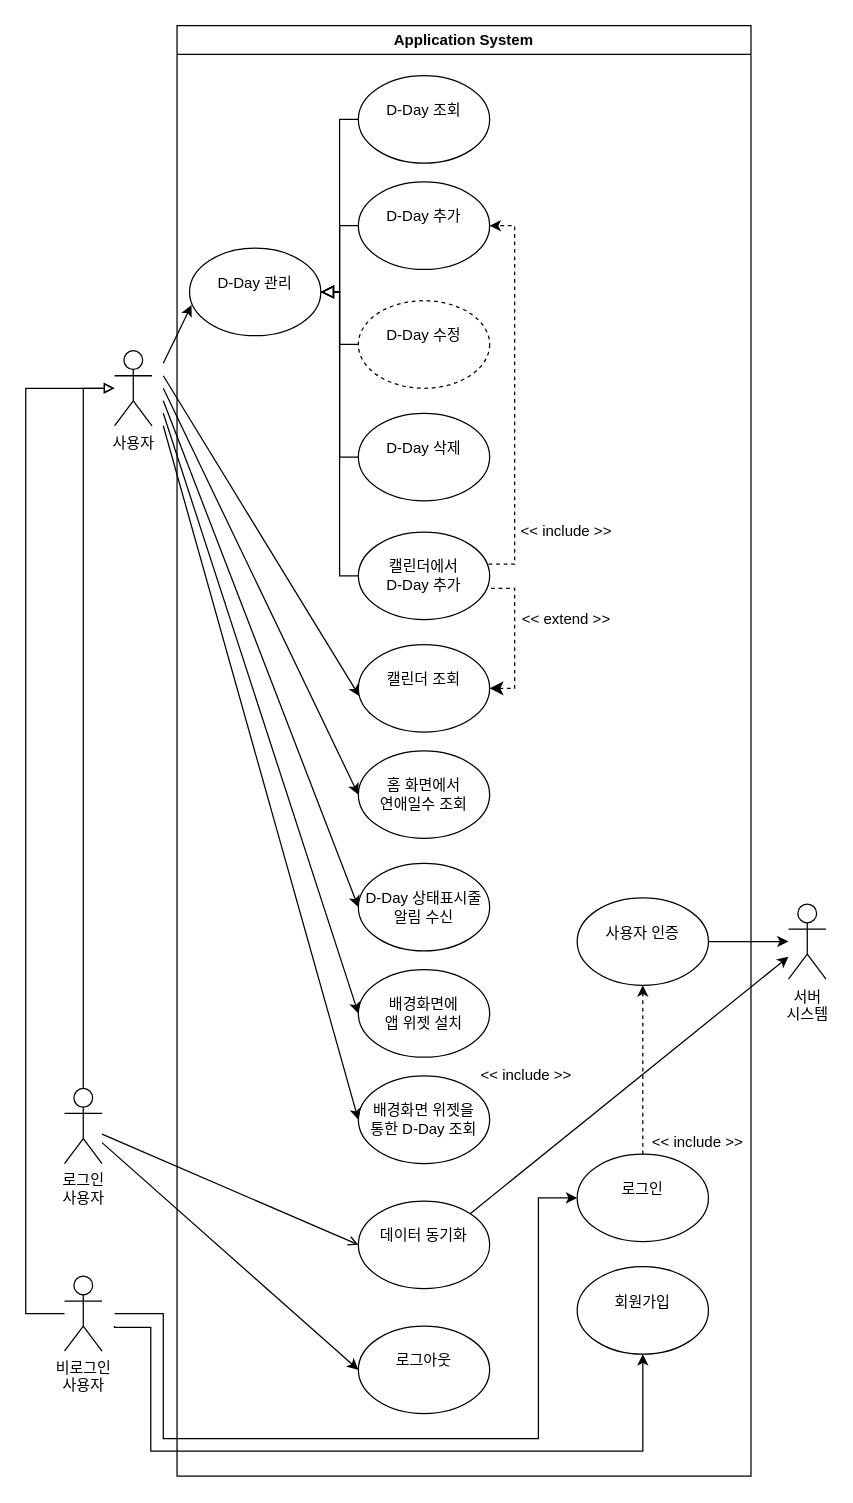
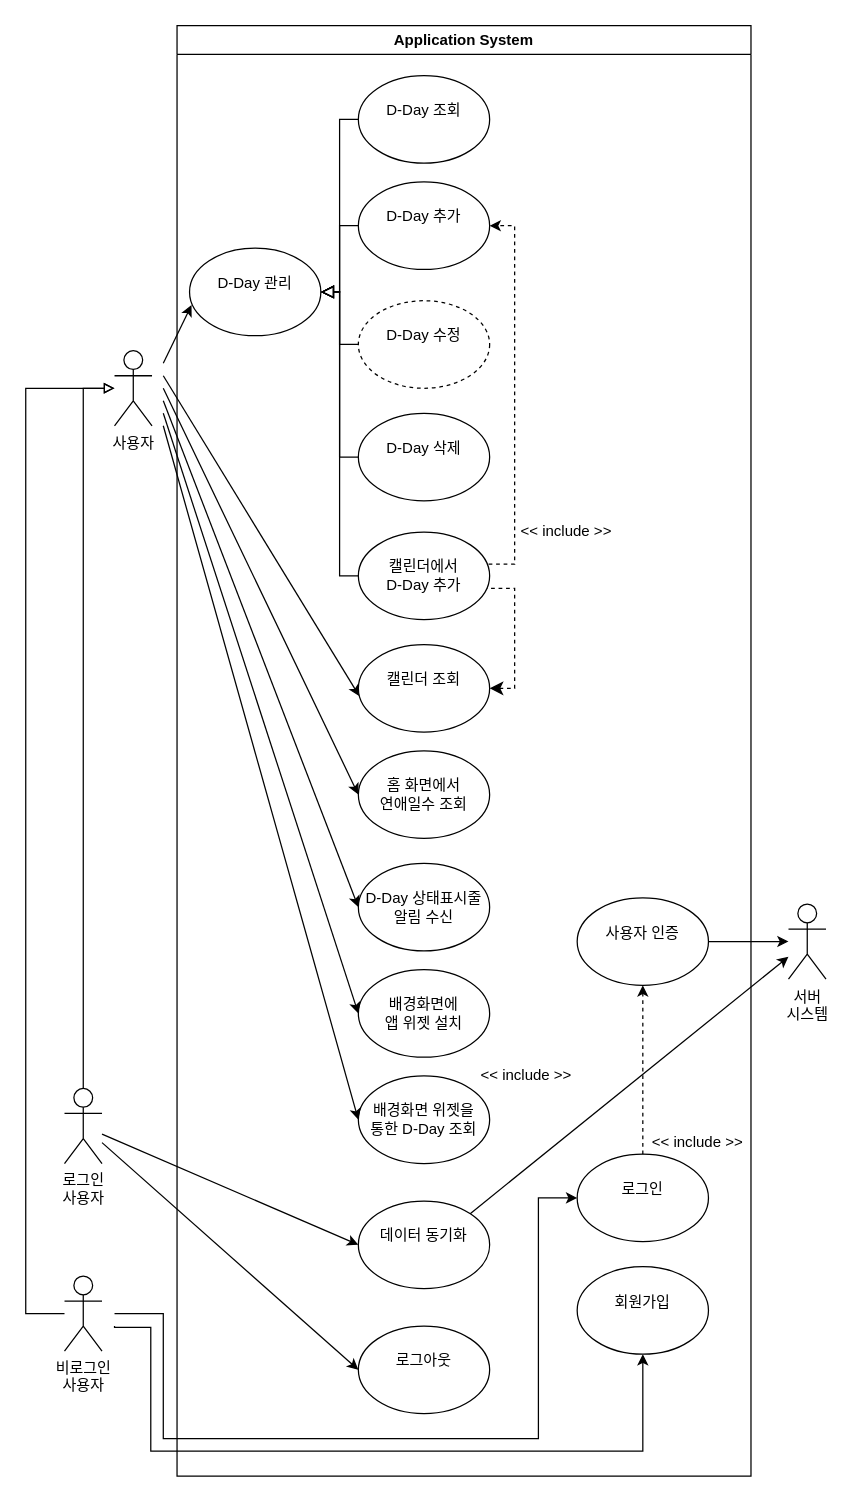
node "<< extend >>": removed
edge "로그인 사용자" -> "데이터 동기화": arrowhead open -> classic
